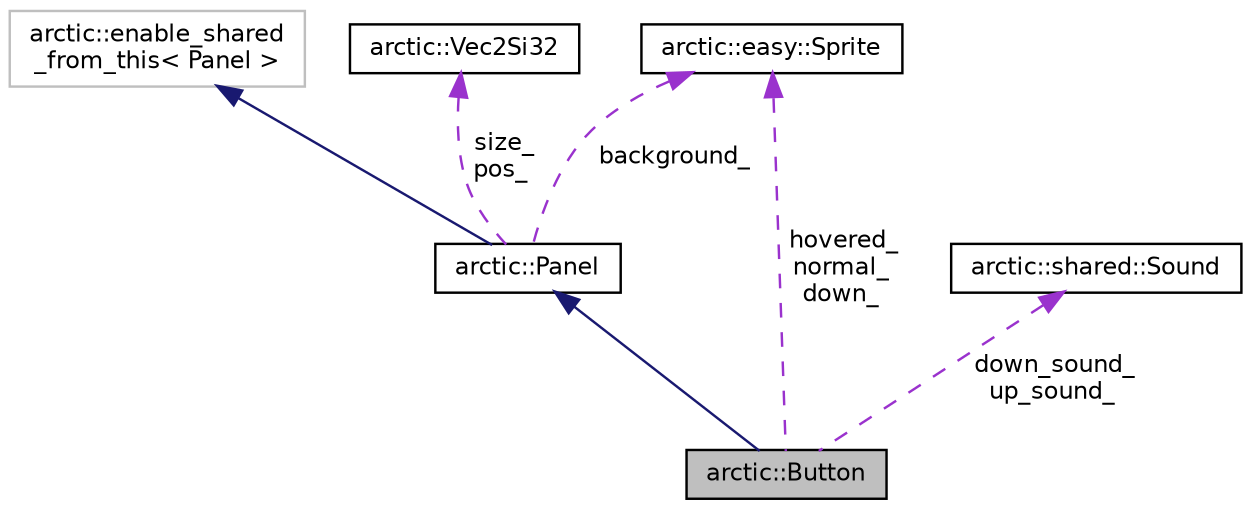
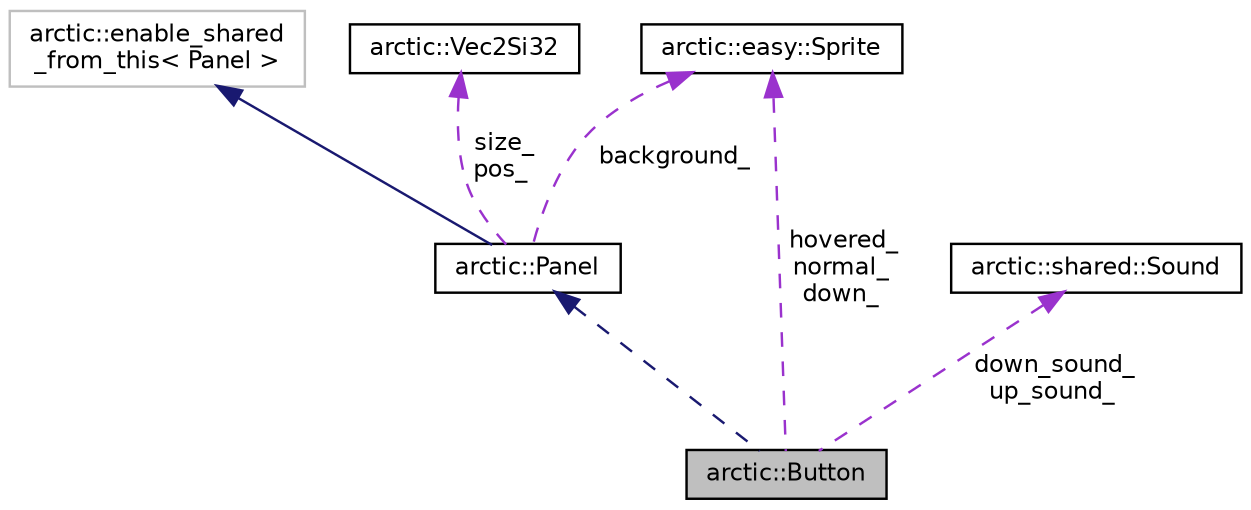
edge "arctic::Button" -> "arctic::Panel": style solid -> dashed
